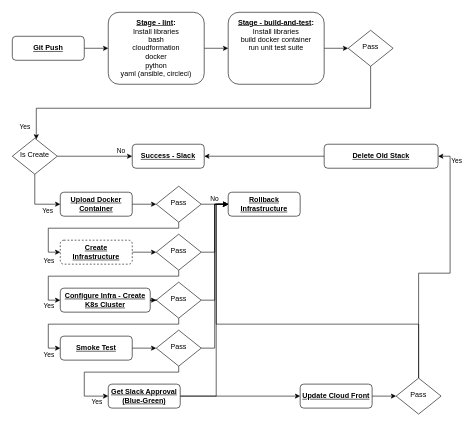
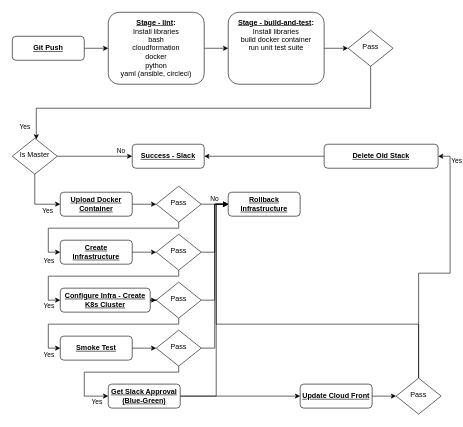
node "Is Create": label "Is Create" -> "Is Master"
node "Create Infrastructure": style dashed -> solid
